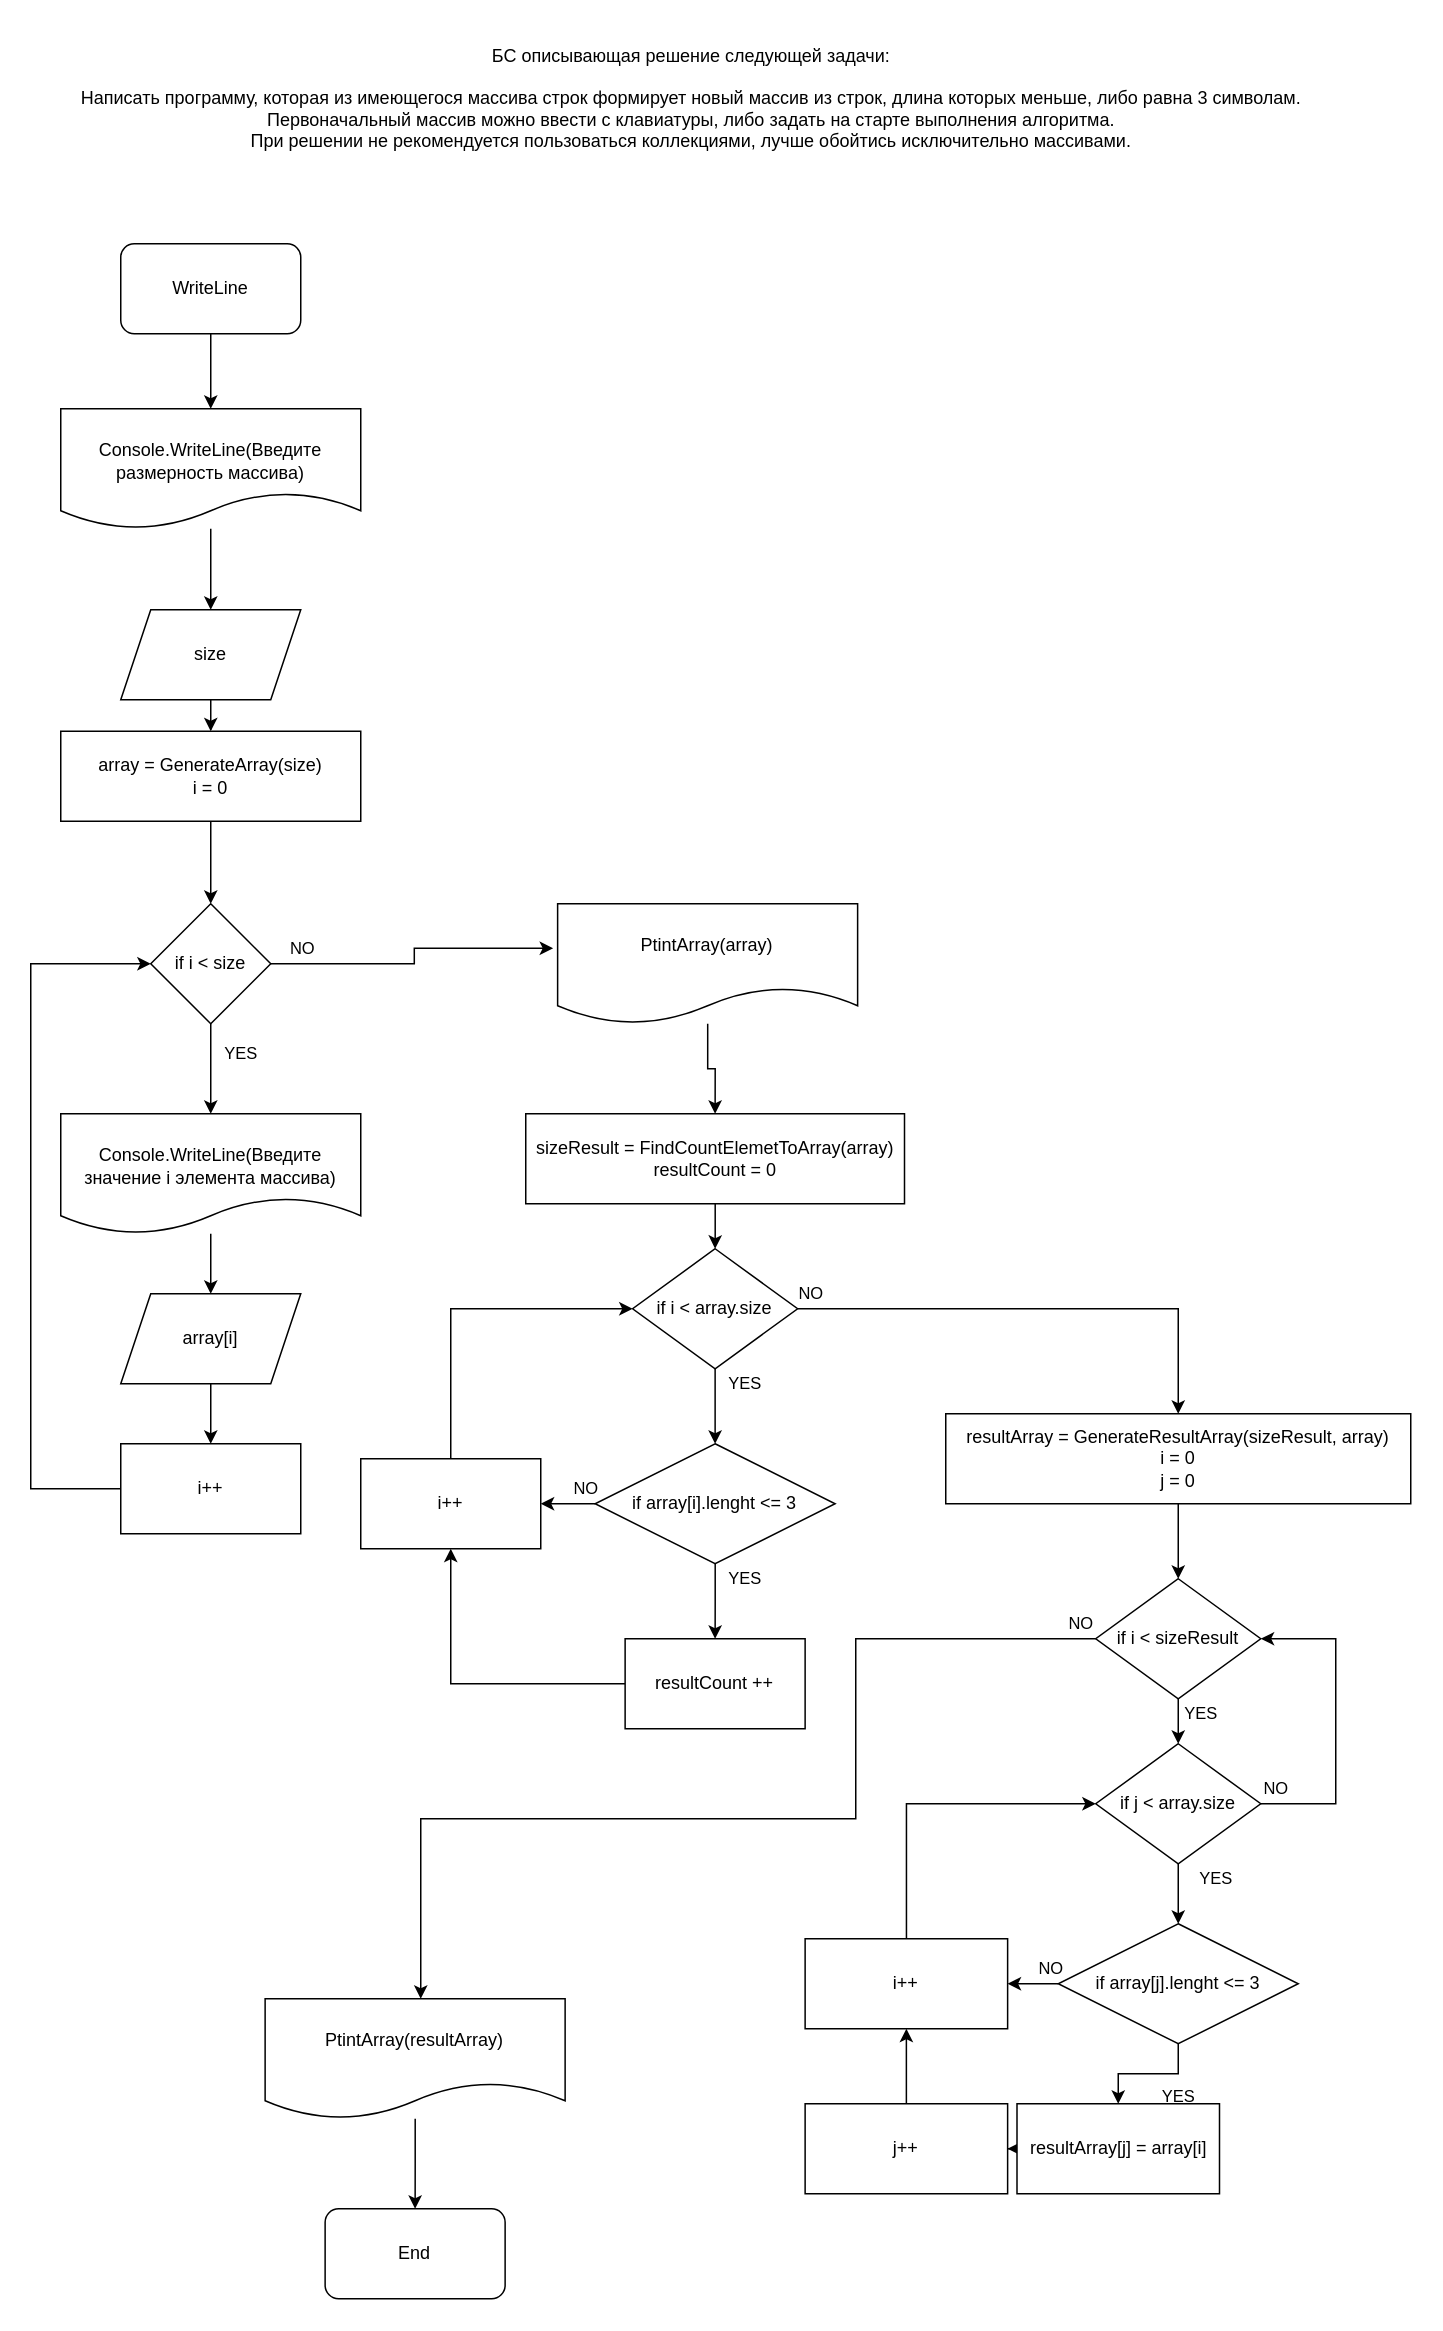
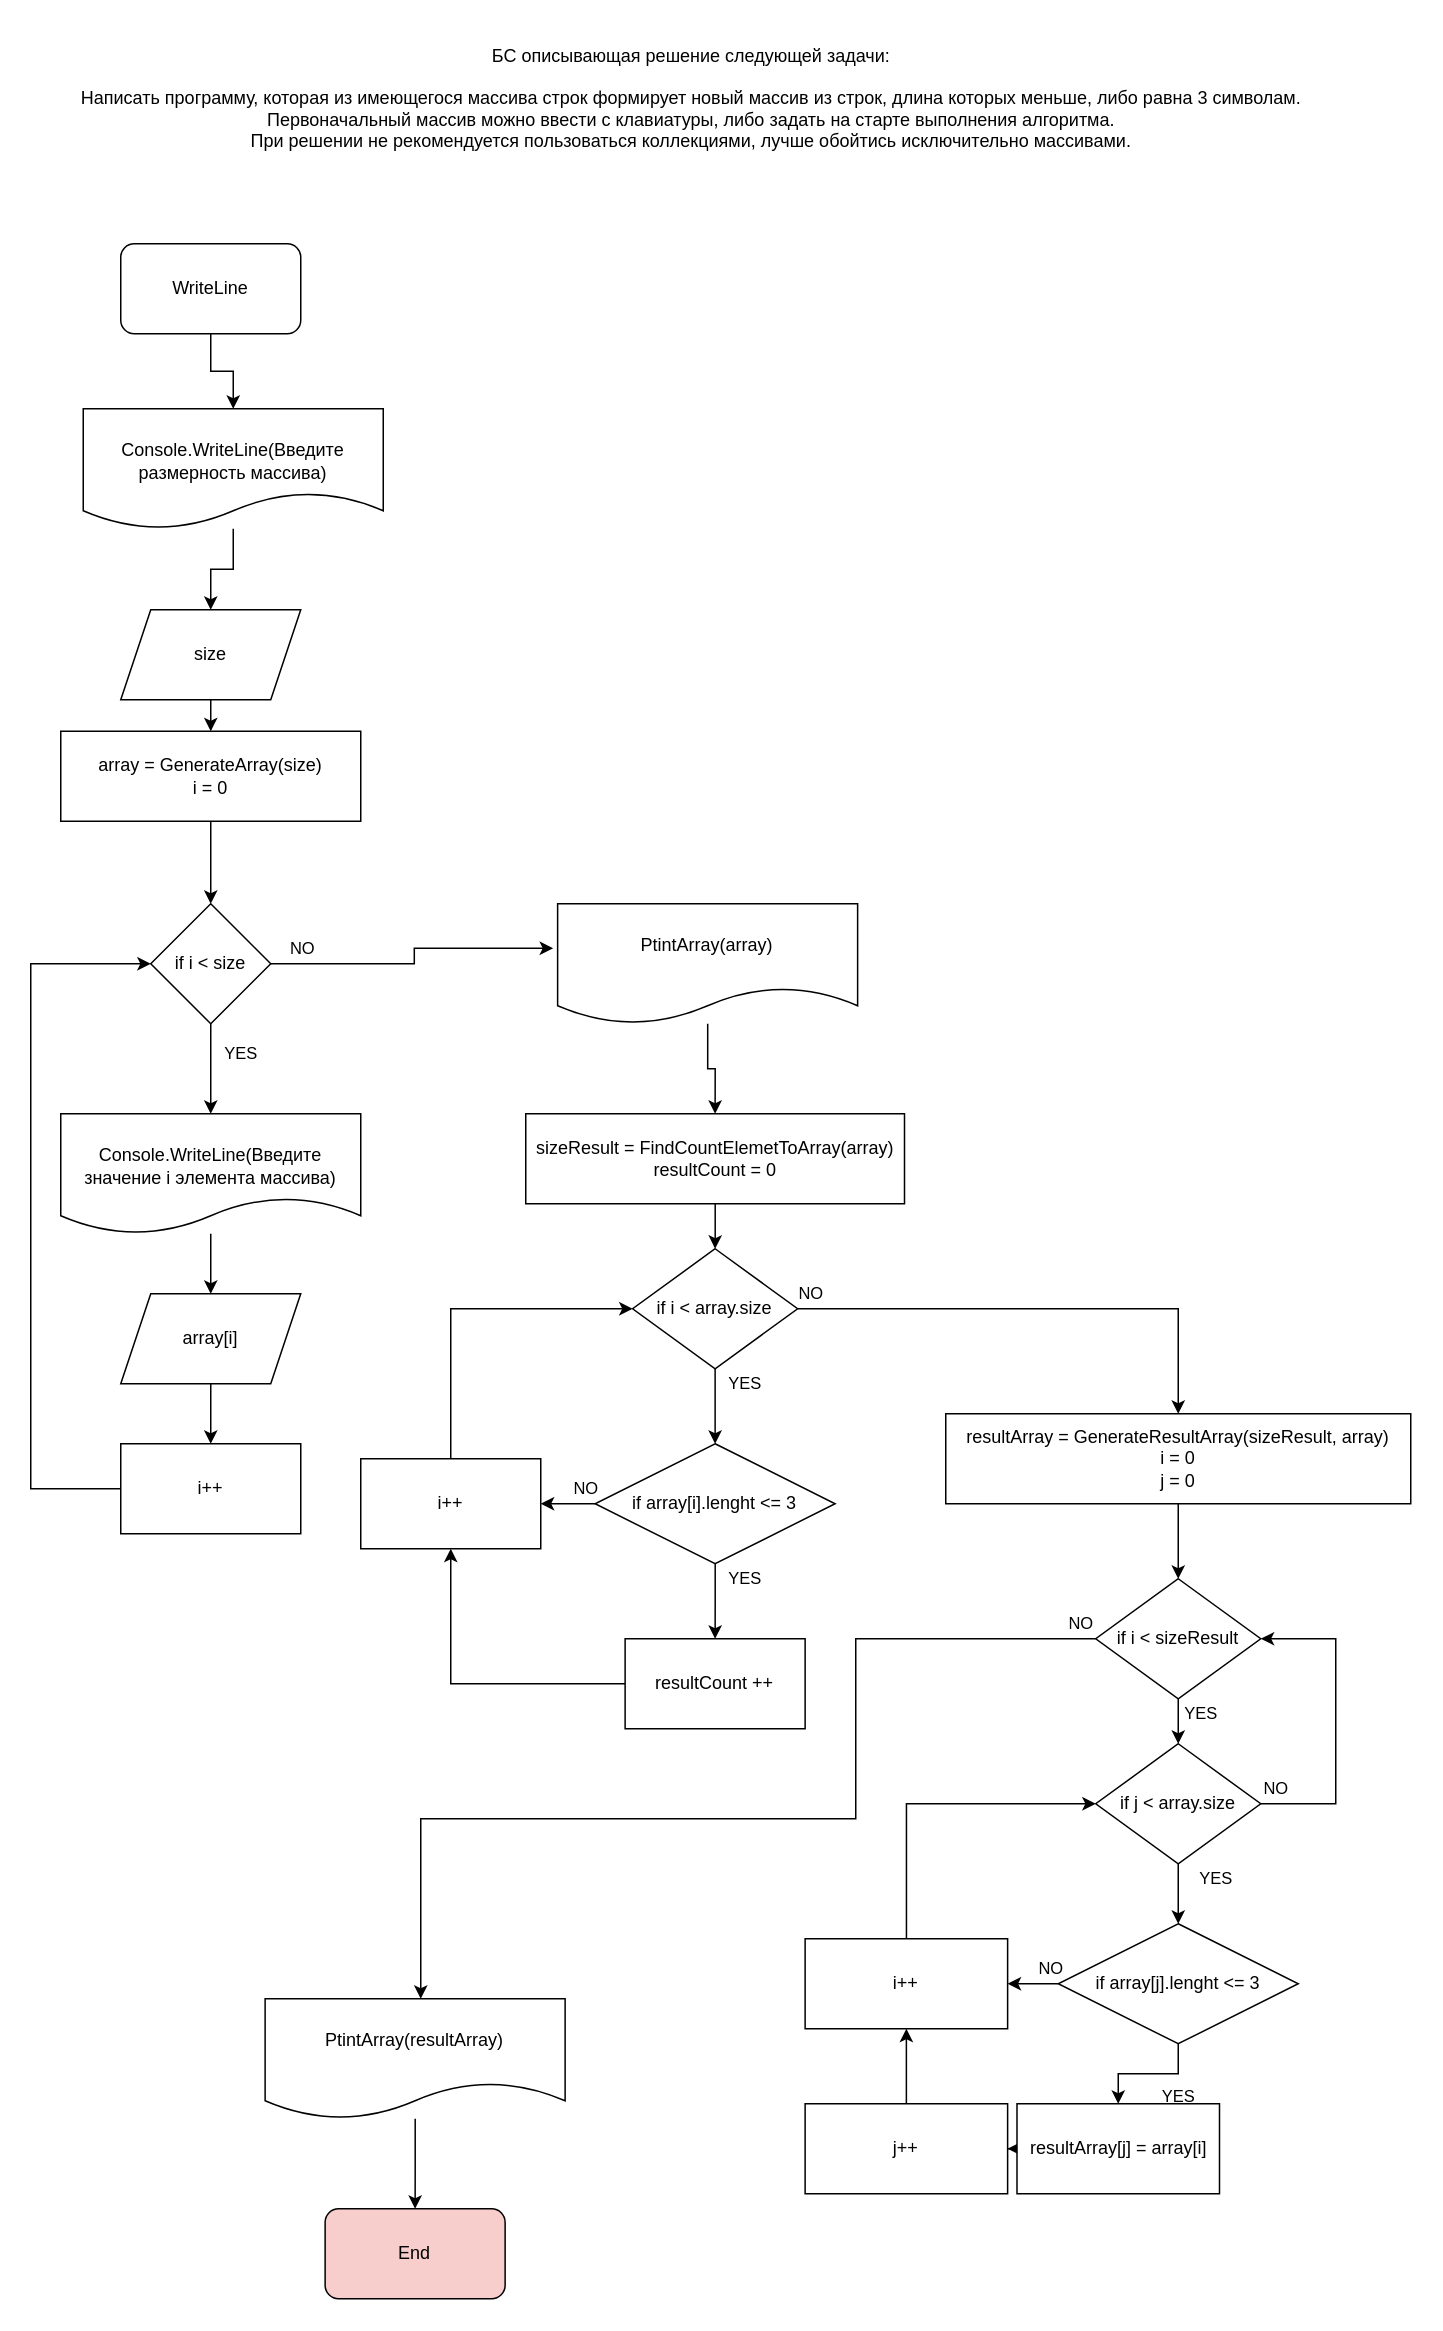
node "Console.WriteLine(Введите размерность массива)": moved (211, 469) -> (233, 469)
node "End": fillcolor #ffffff -> #f8cecc
